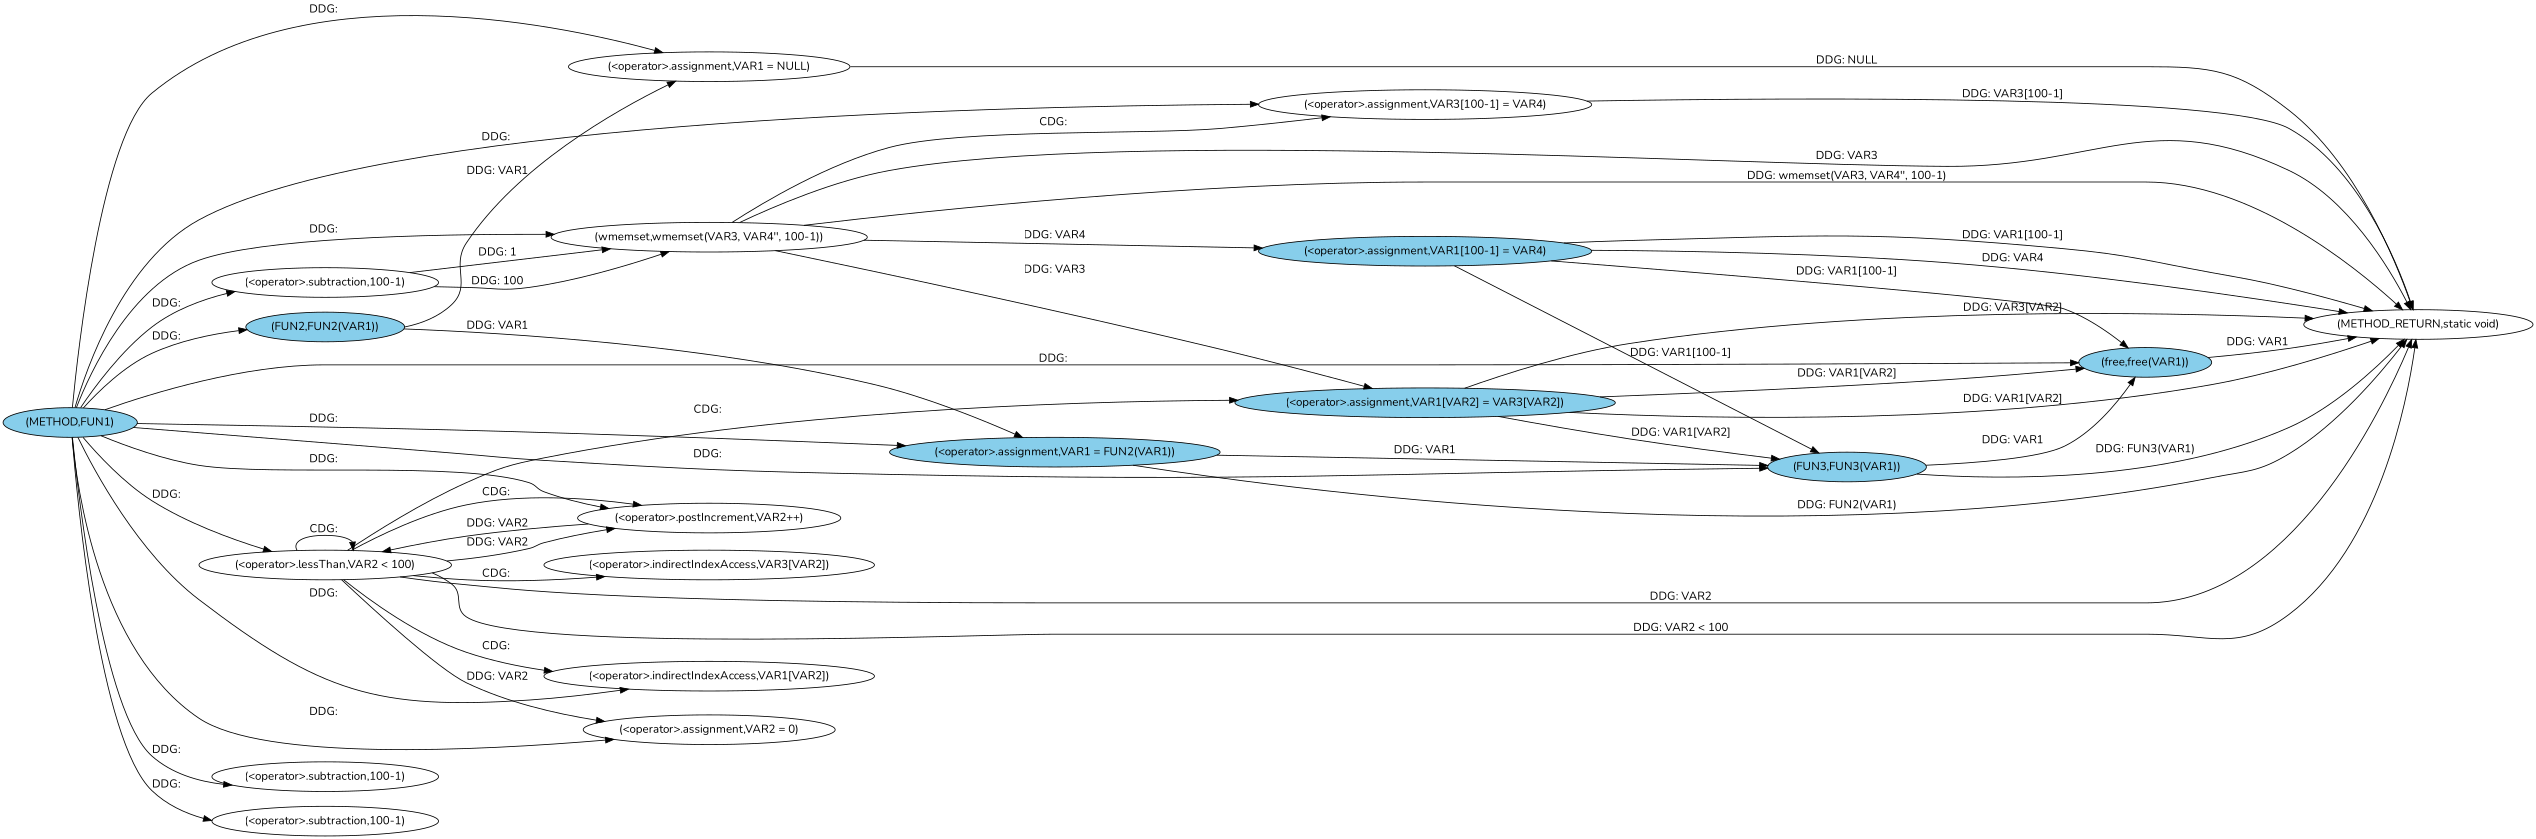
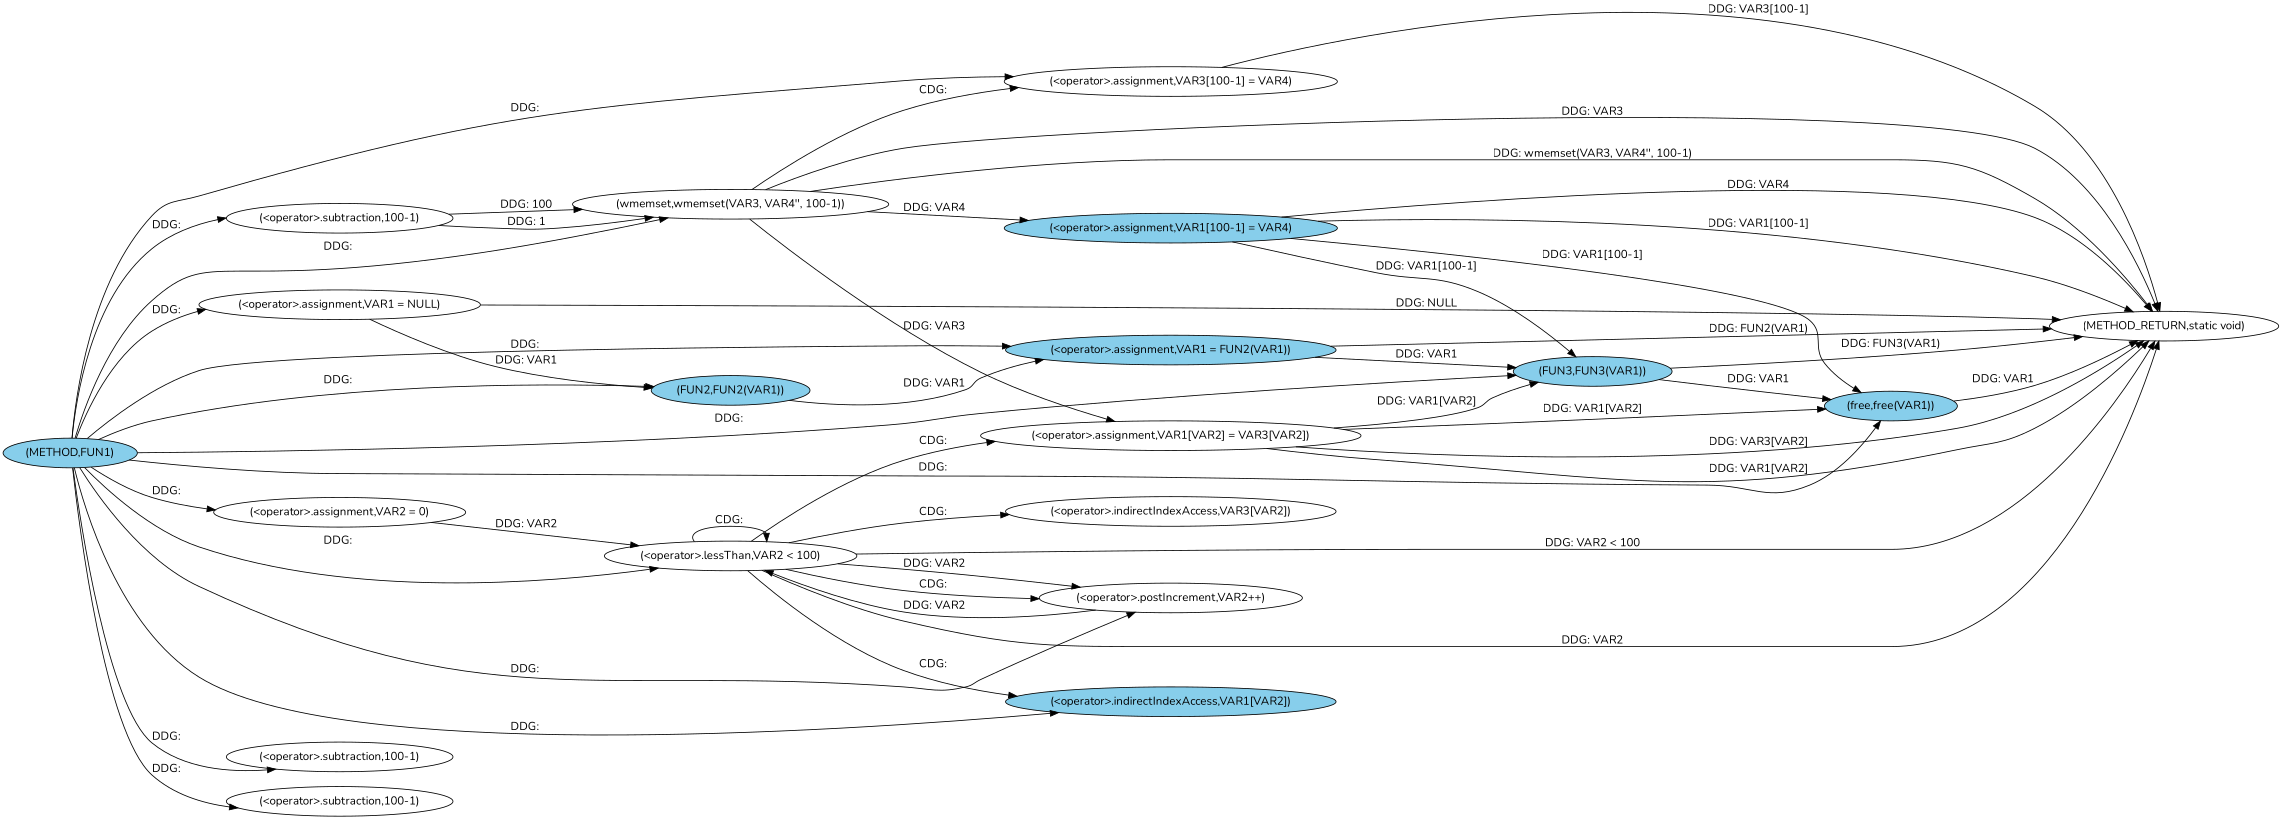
edge "(FUN2,FUN2(VAR1))" -> "(<operator>.assignment,VAR1 = NULL)": reversed
node "(<operator>.assignment,VAR1[VAR2] = VAR3[VAR2])": fillcolor skyblue -> white
edge "(<operator>.lessThan,VAR2 < 100)" -> "(<operator>.assignment,VAR2 = 0)": reversed
node "(<operator>.indirectIndexAccess,VAR1[VAR2])": fillcolor white -> skyblue
